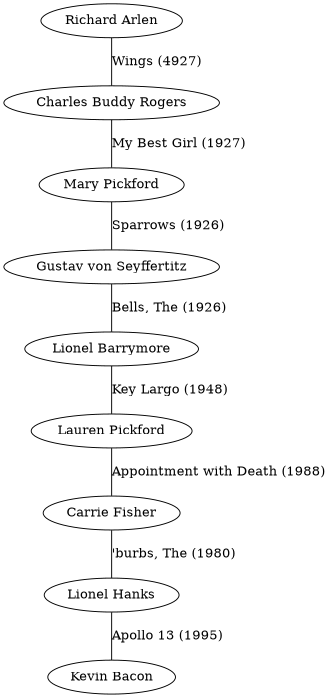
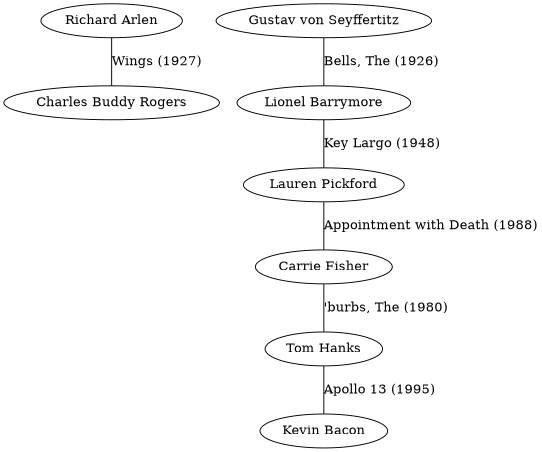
edge "Richard Arlen" -- "Charles Buddy Rogers": label "Wings (4927)" -> "Wings (1927)"
node "Mary Pickford": removed
node "Lionel Hanks": label "Lionel Hanks" -> "Tom Hanks"
